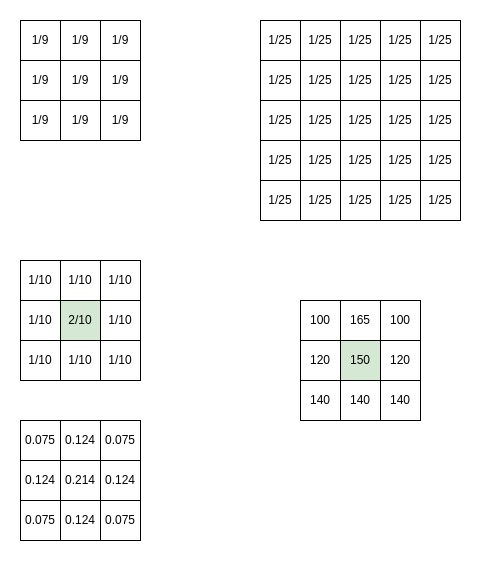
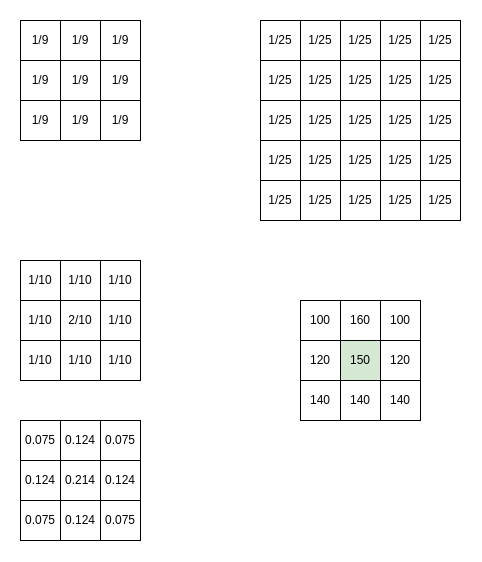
node "2/10": fillcolor #d5e8d4 -> #ffffff
node "165": label "165" -> "160"
